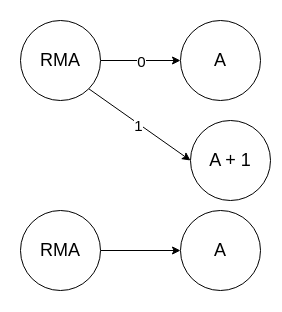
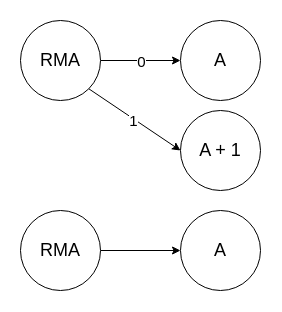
node "A + 1": moved (231, 161) -> (221, 151)
